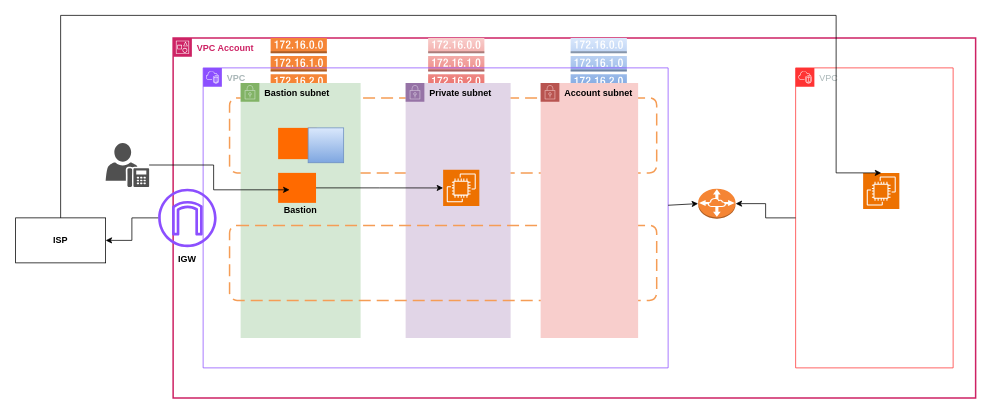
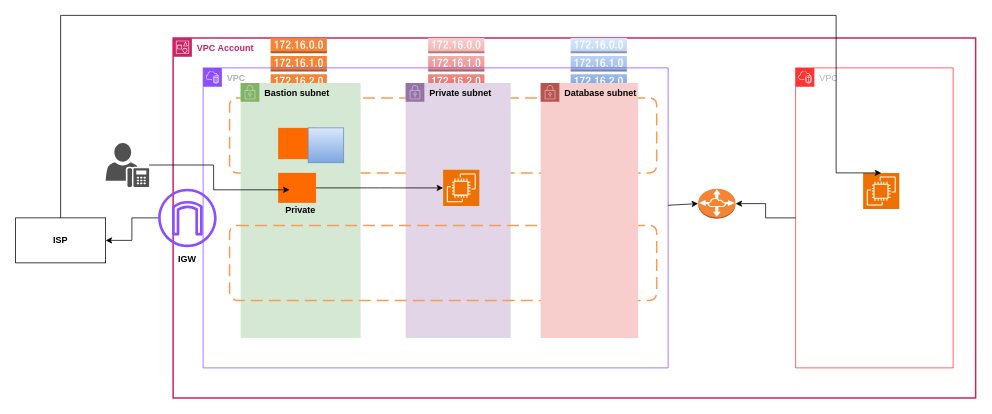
node "Account subnet": label "Account subnet" -> "Database subnet"
node "Bastion": label "Bastion" -> "Private"
